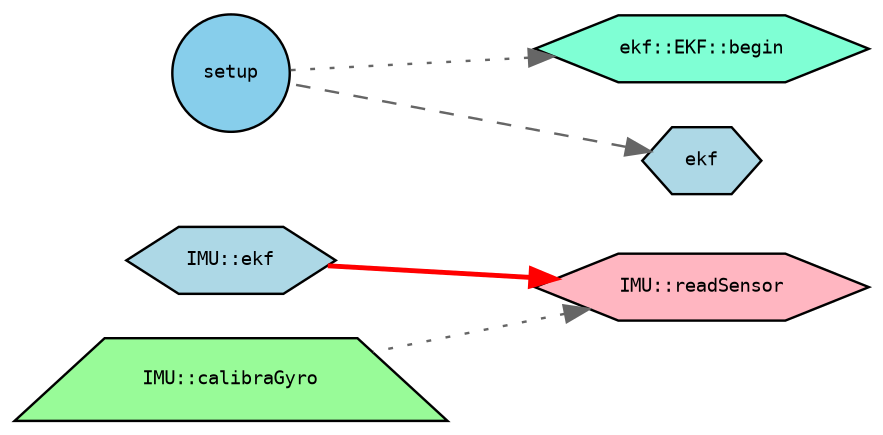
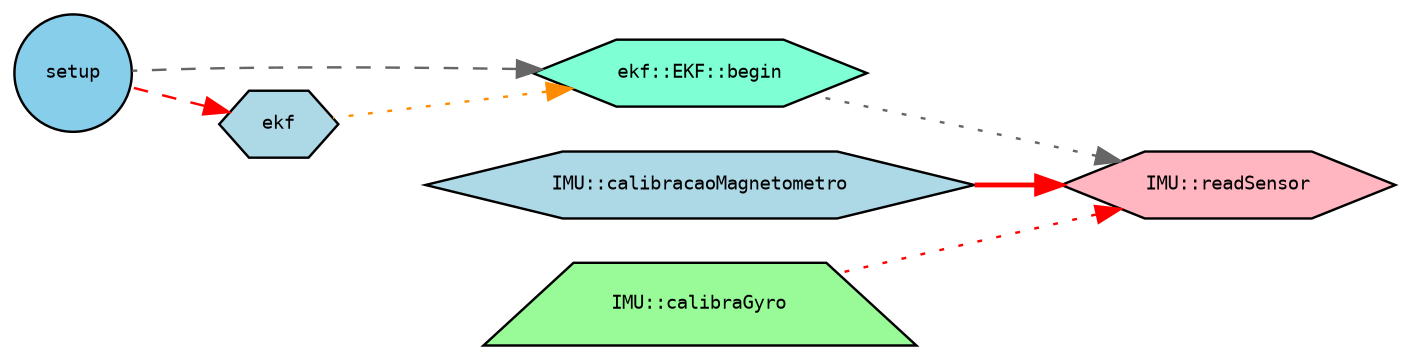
edge "setup" -> "ekf::EKF::begin": style dotted -> dashed
edge "ekf" -> "ekf::EKF::begin": added
edge "setup" -> "ekf": color gray40 -> red
edge "ekf::EKF::begin" -> "IMU::readSensor": added
node "IMU::ekf": label "IMU::ekf" -> "IMU::calibracaoMagnetometro"
edge "IMU::calibraGyro" -> "IMU::readSensor": color gray40 -> red
